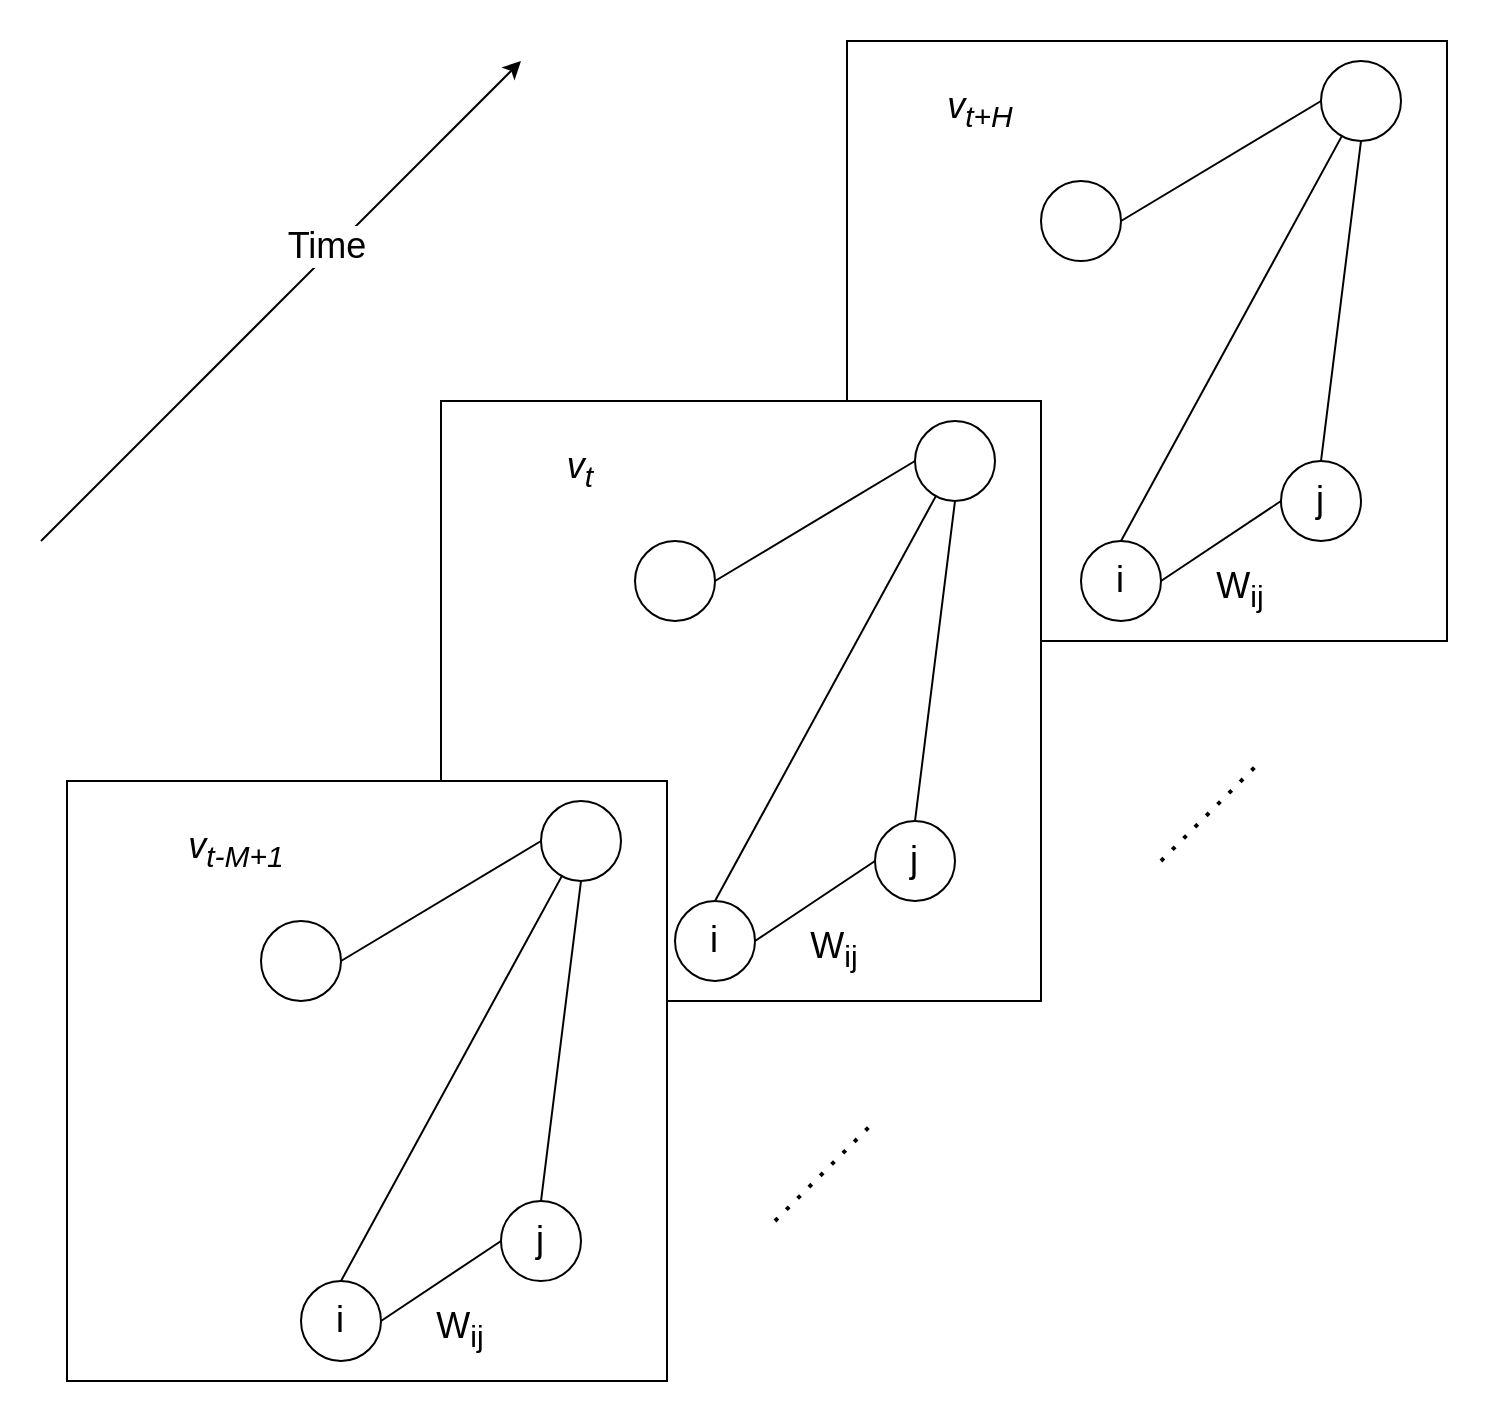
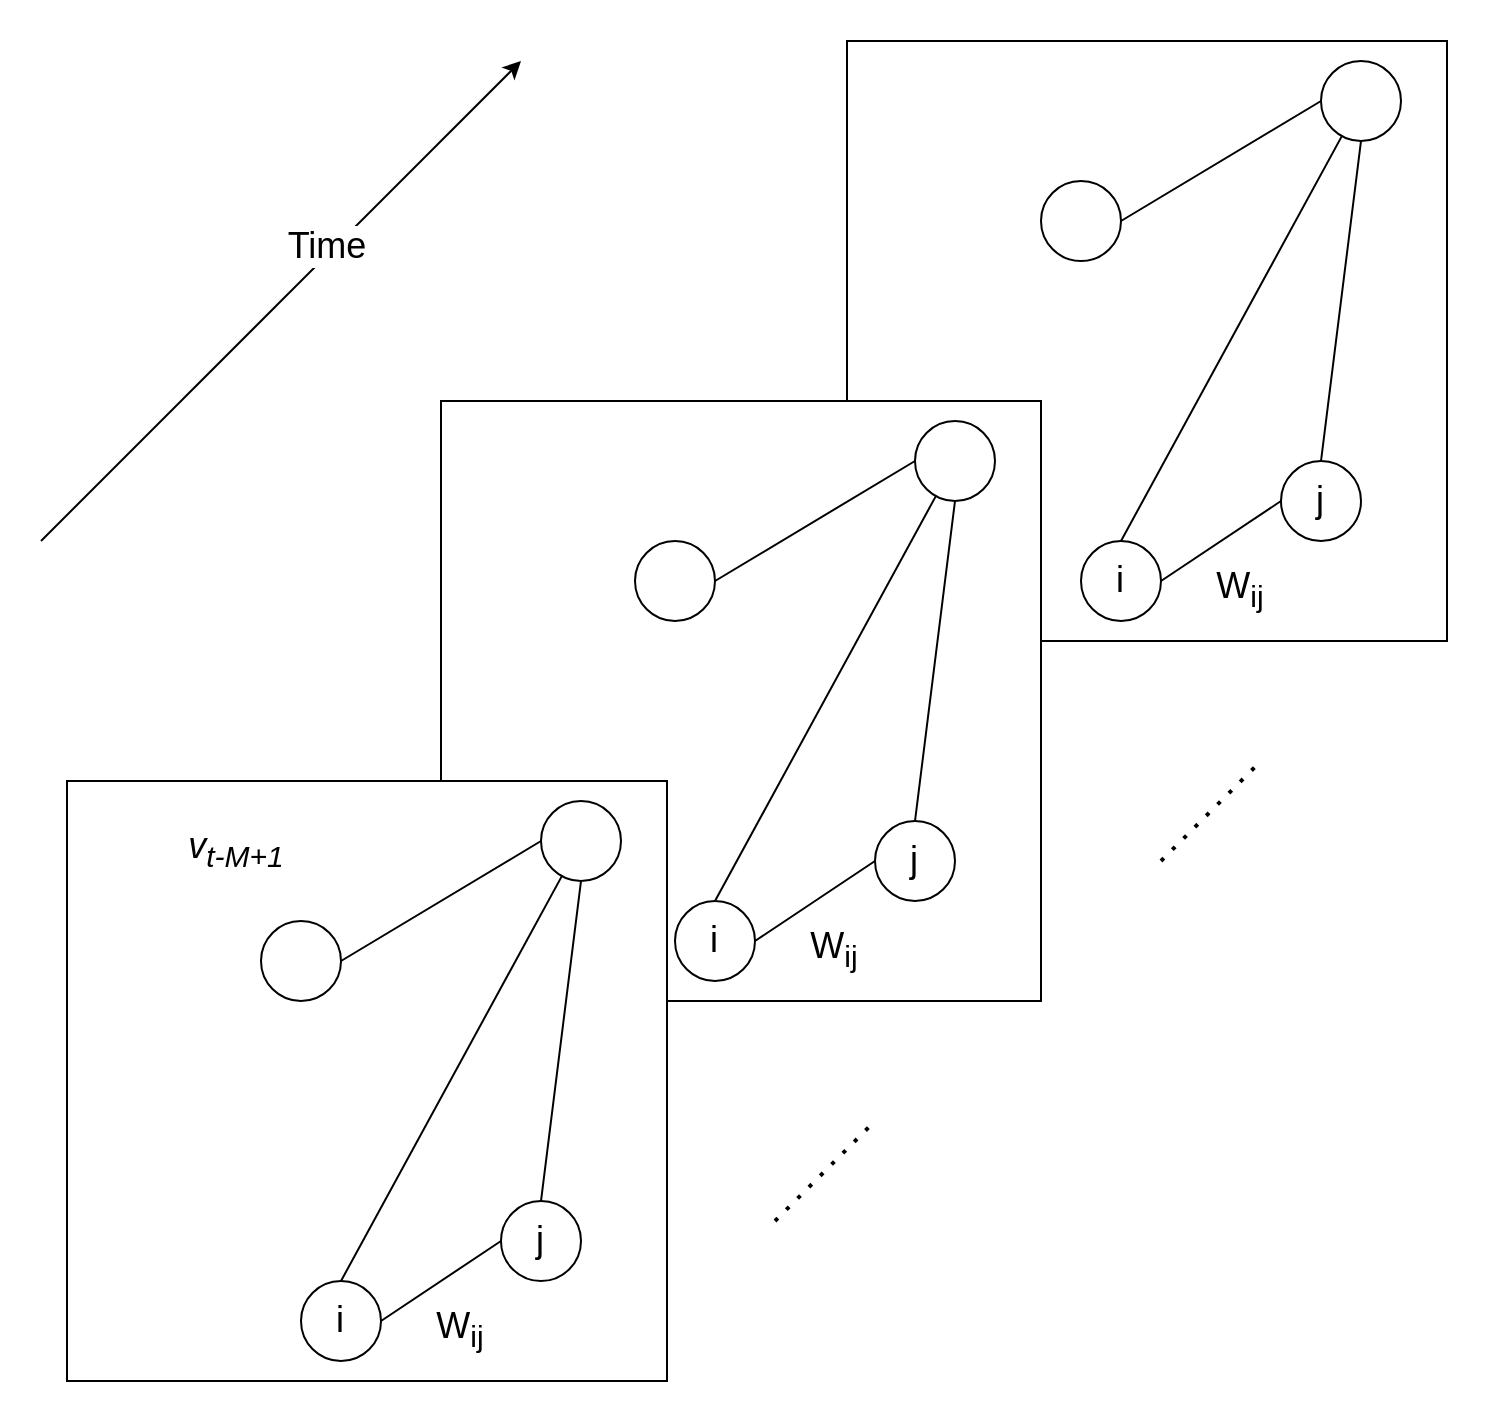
node "vt+H": removed
node "vt": removed
